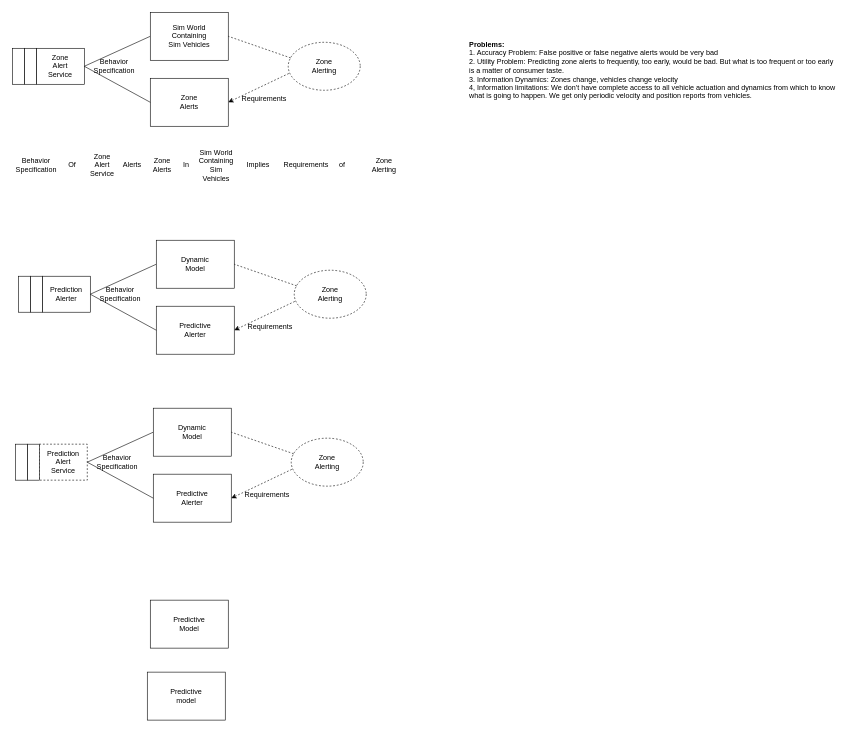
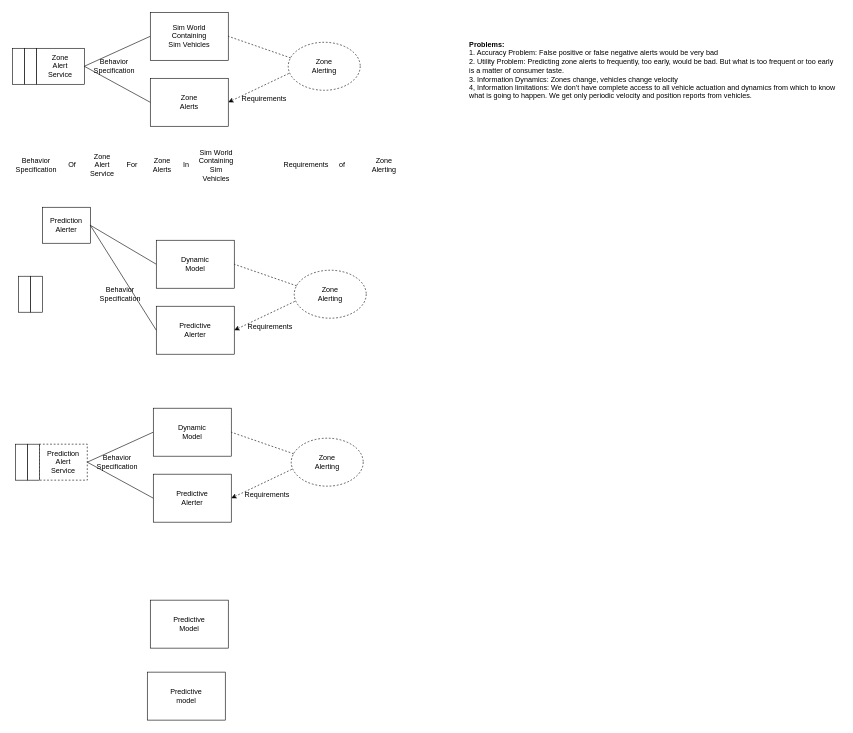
node "Alerts": label "Alerts" -> "For"
node "Implies": removed
node "Prediction Alerter": moved (66, 294) -> (66, 225)
